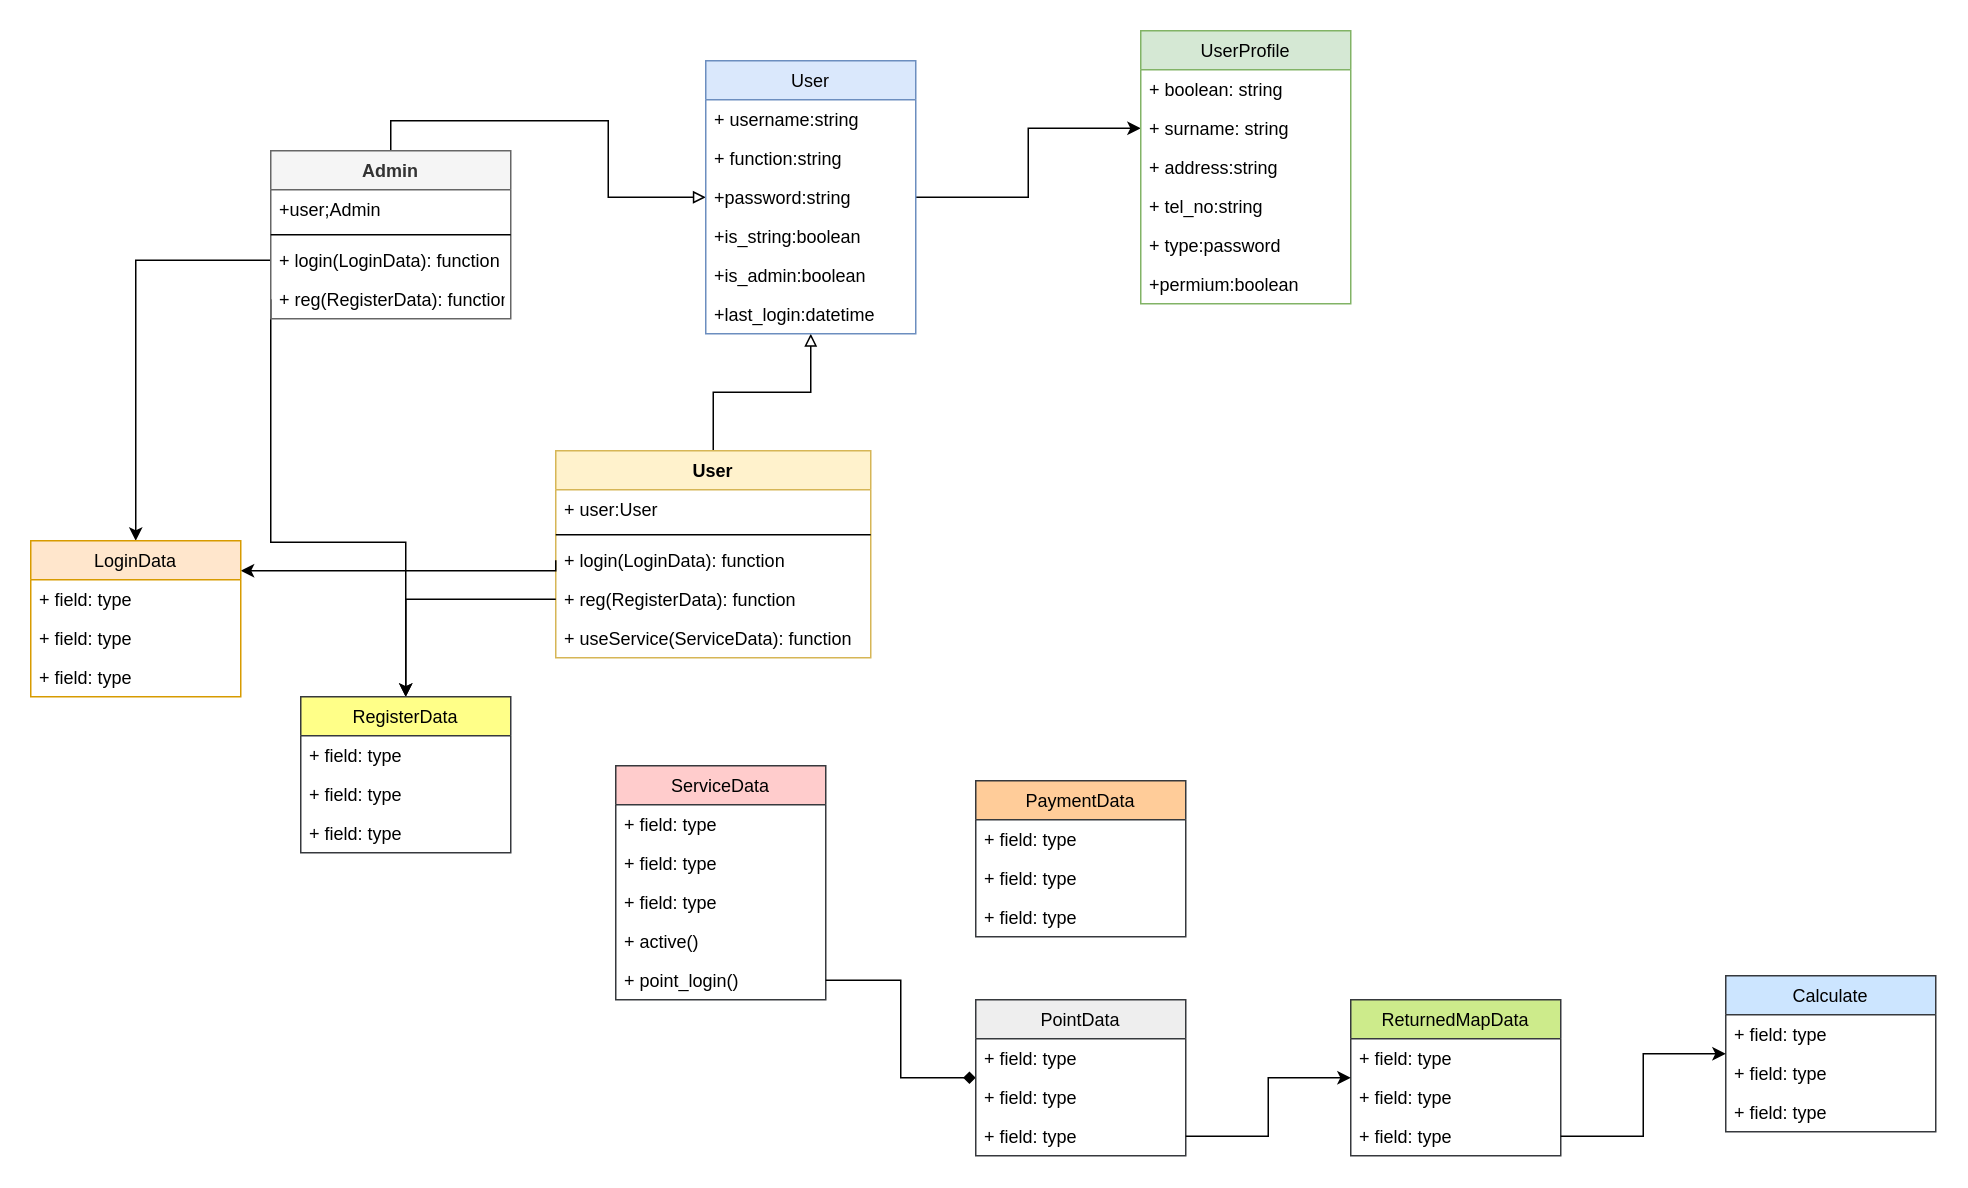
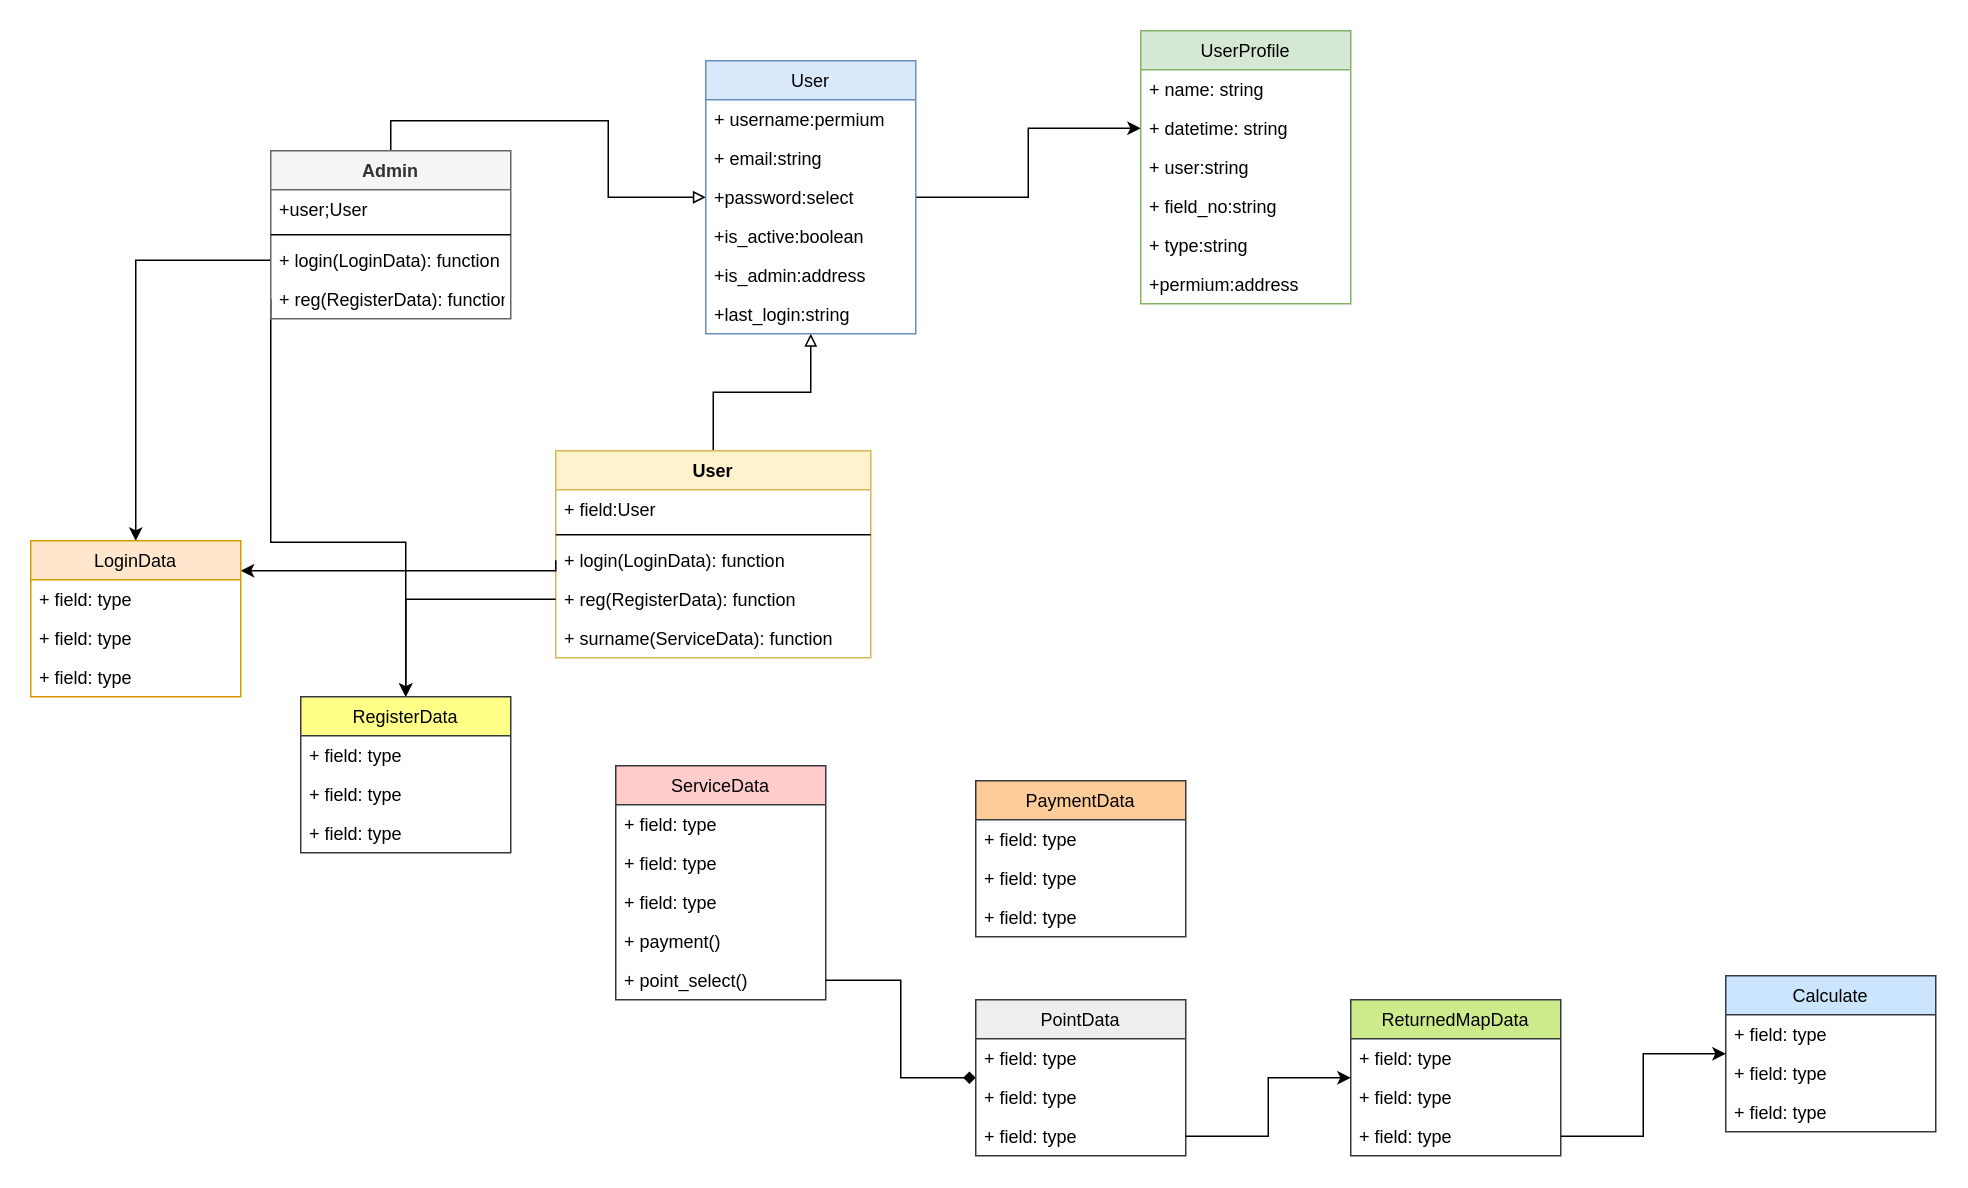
node "+ boolean: string": label "+ boolean: string" -> "+ name: string"
node "+ username:string": label "+ username:string" -> "+ username:permium"
node "+ surname: string": label "+ surname: string" -> "+ datetime: string"
node "+ function:string": label "+ function:string" -> "+ email:string"
node "+ address:string": label "+ address:string" -> "+ user:string"
node "+password:string": label "+password:string" -> "+password:select"
node "+ tel_no:string": label "+ tel_no:string" -> "+ field_no:string"
node "+user;Admin": label "+user;Admin" -> "+user;User"
node "+is_string:boolean": label "+is_string:boolean" -> "+is_active:boolean"
node "+ type:password": label "+ type:password" -> "+ type:string"
node "+is_admin:boolean": label "+is_admin:boolean" -> "+is_admin:address"
node "+permium:boolean": label "+permium:boolean" -> "+permium:address"
node "+last_login:datetime": label "+last_login:datetime" -> "+last_login:string"
node "+ user:User": label "+ user:User" -> "+ field:User"
node "+ useService(ServiceData): function": label "+ useService(ServiceData): function" -> "+ surname(ServiceData): function"
node "+ active()": label "+ active()" -> "+ payment()"
node "+ point_login()": label "+ point_login()" -> "+ point_select()"
